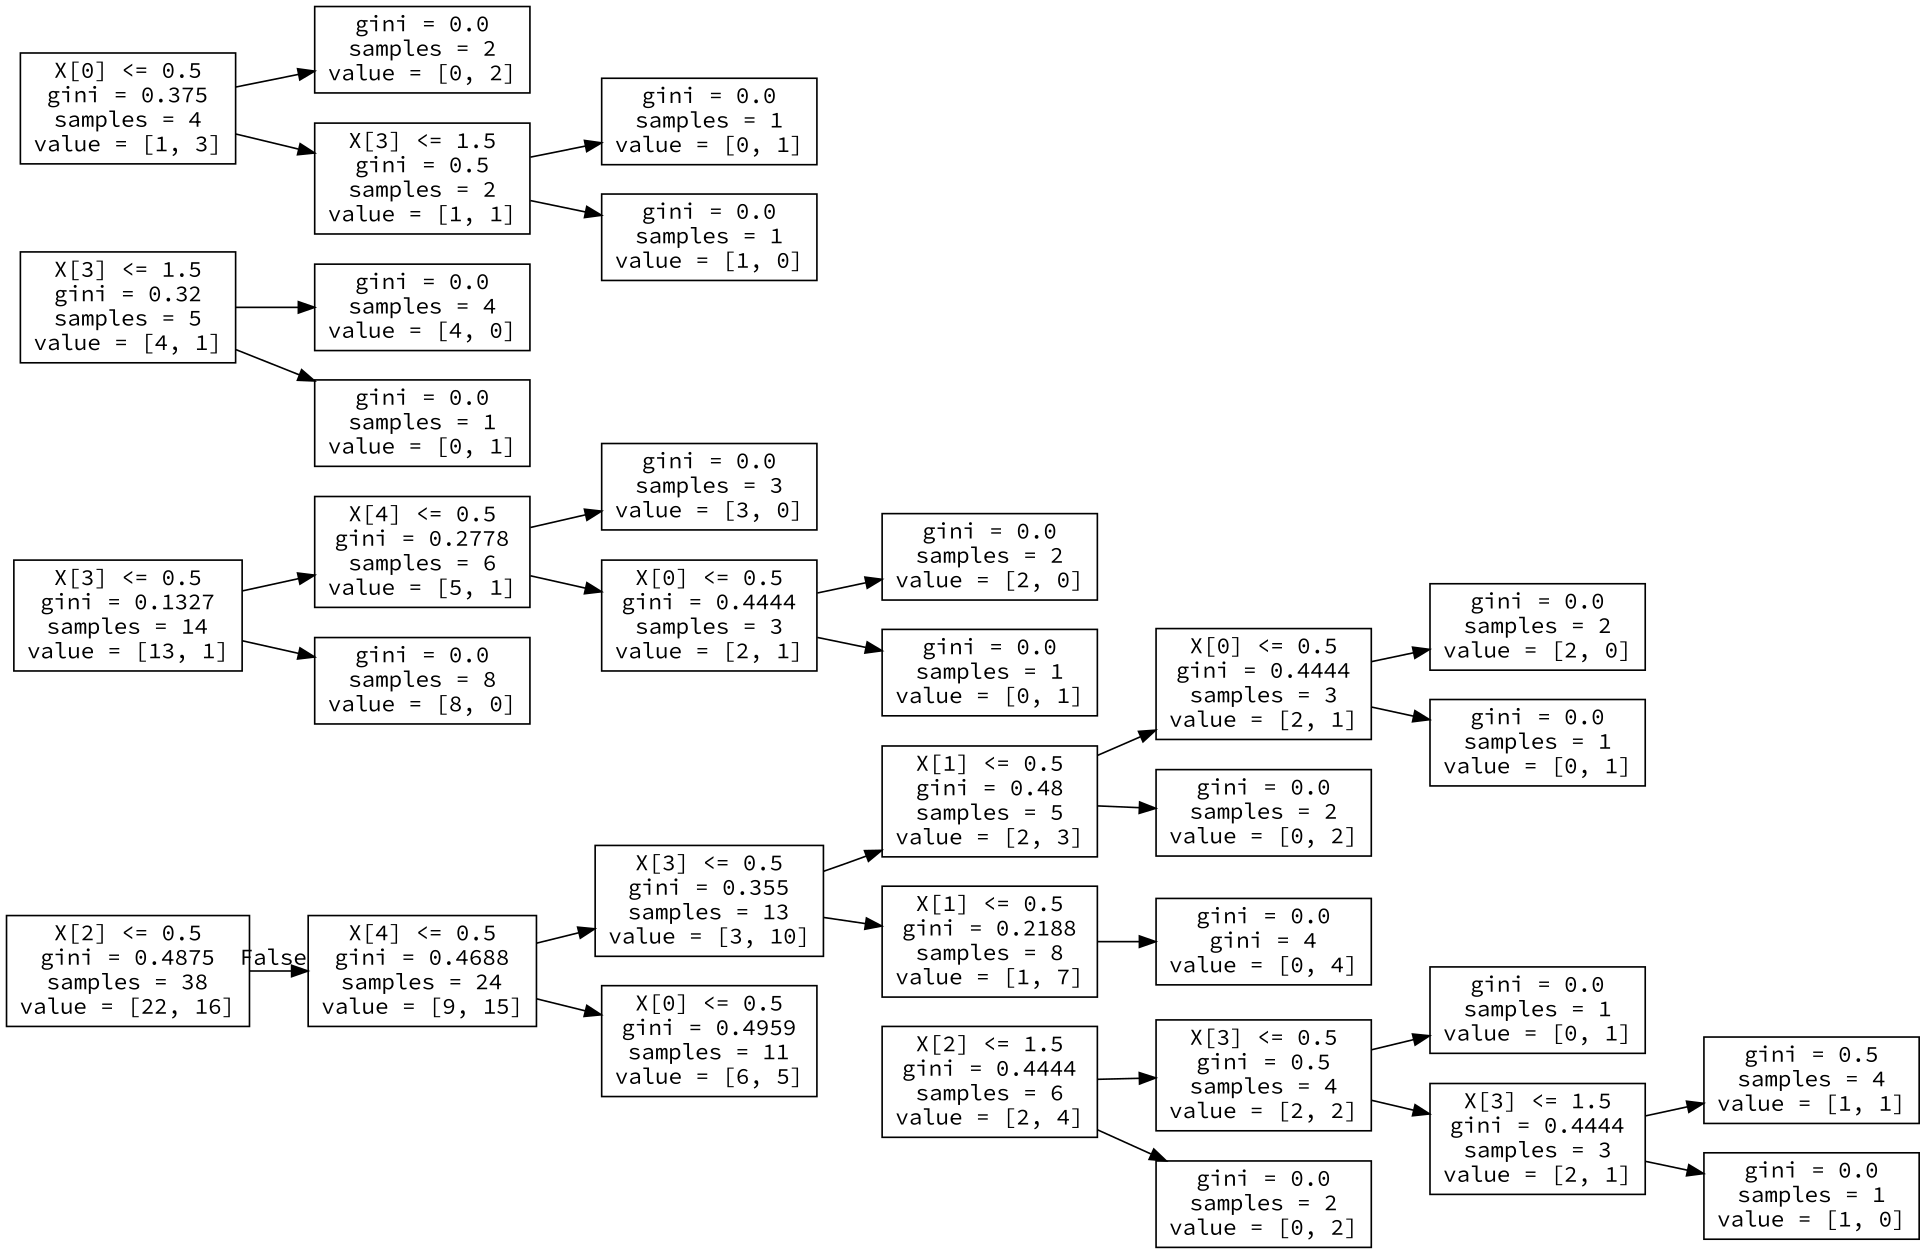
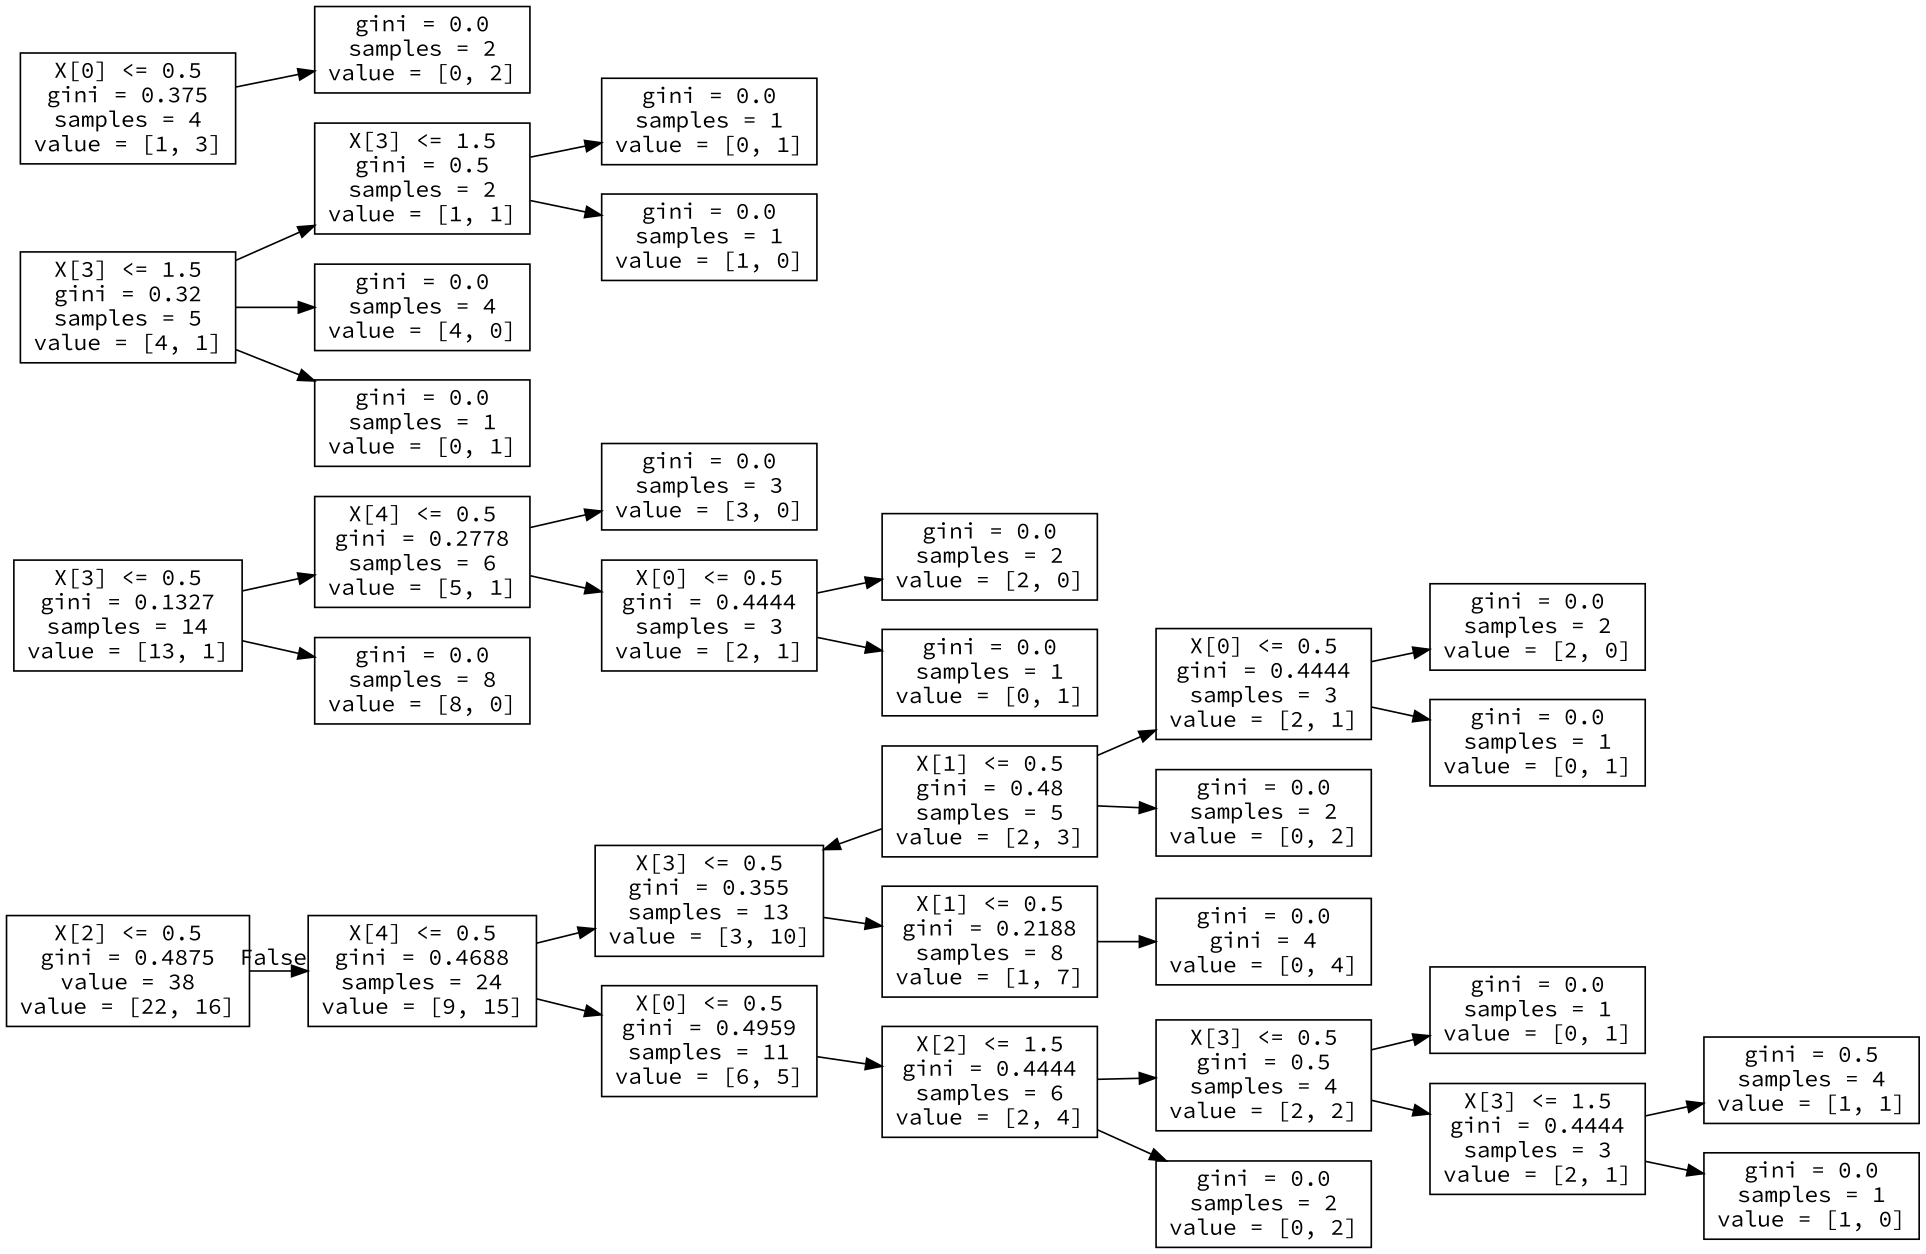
edge "X[0] <= 0.5 gini = 0.375 samples = 4 value = [1, 3]" -> "X[3] <= 1.5 gini = 0.5 samples = 2 value = [1, 1]": now "X[3] <= 1.5 gini = 0.32 samples = 5 value = [4, 1]" -> "X[3] <= 1.5 gini = 0.5 samples = 2 value = [1, 1]"
edge "X[3] <= 0.5 gini = 0.355 samples = 13 value = [3, 10]" -> "X[1] <= 0.5 gini = 0.48 samples = 5 value = [2, 3]": reversed
node "X[2] <= 0.5 gini = 0.4875 samples = 38 value = [22, 16]": label "X[2] <= 0.5 gini = 0.4875 samples = 38 value = [22, 16]" -> "X[2] <= 0.5 gini = 0.4875 value = 38 value = [22, 16]"
edge "X[0] <= 0.5 gini = 0.4959 samples = 11 value = [6, 5]" -> "X[2] <= 1.5 gini = 0.4444 samples = 6 value = [2, 4]": added
